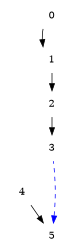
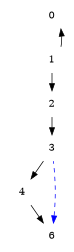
edge "0" -> "1": reversed
edge "3" -> "4": added
node "5": label "5" -> "6"
